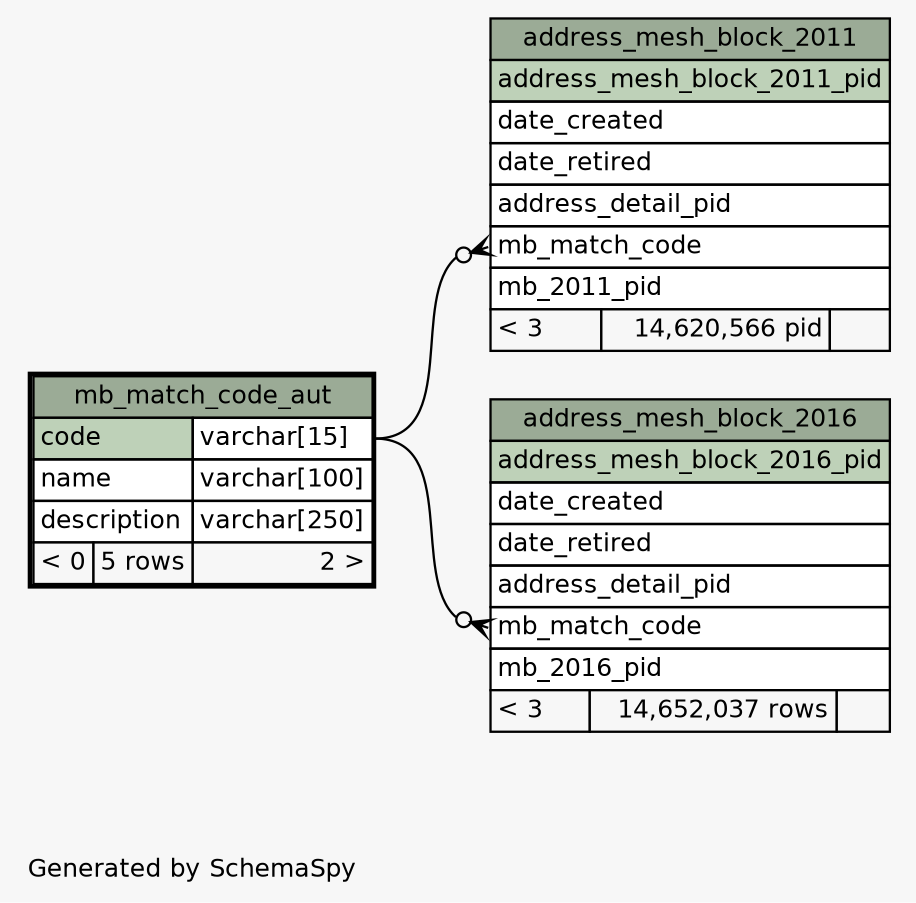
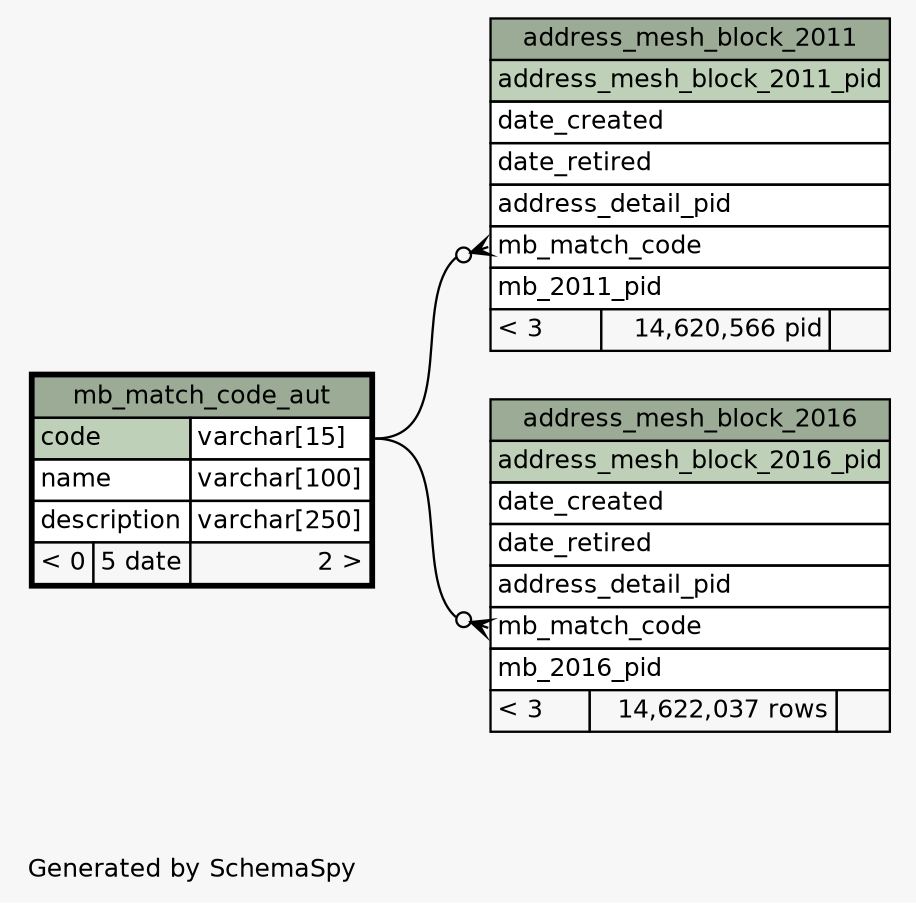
node "mb_match_code_aut": text "5 rows" -> "5 date"
node "address_mesh_block_2016": text "14,652,037 rows" -> "14,622,037 rows"
